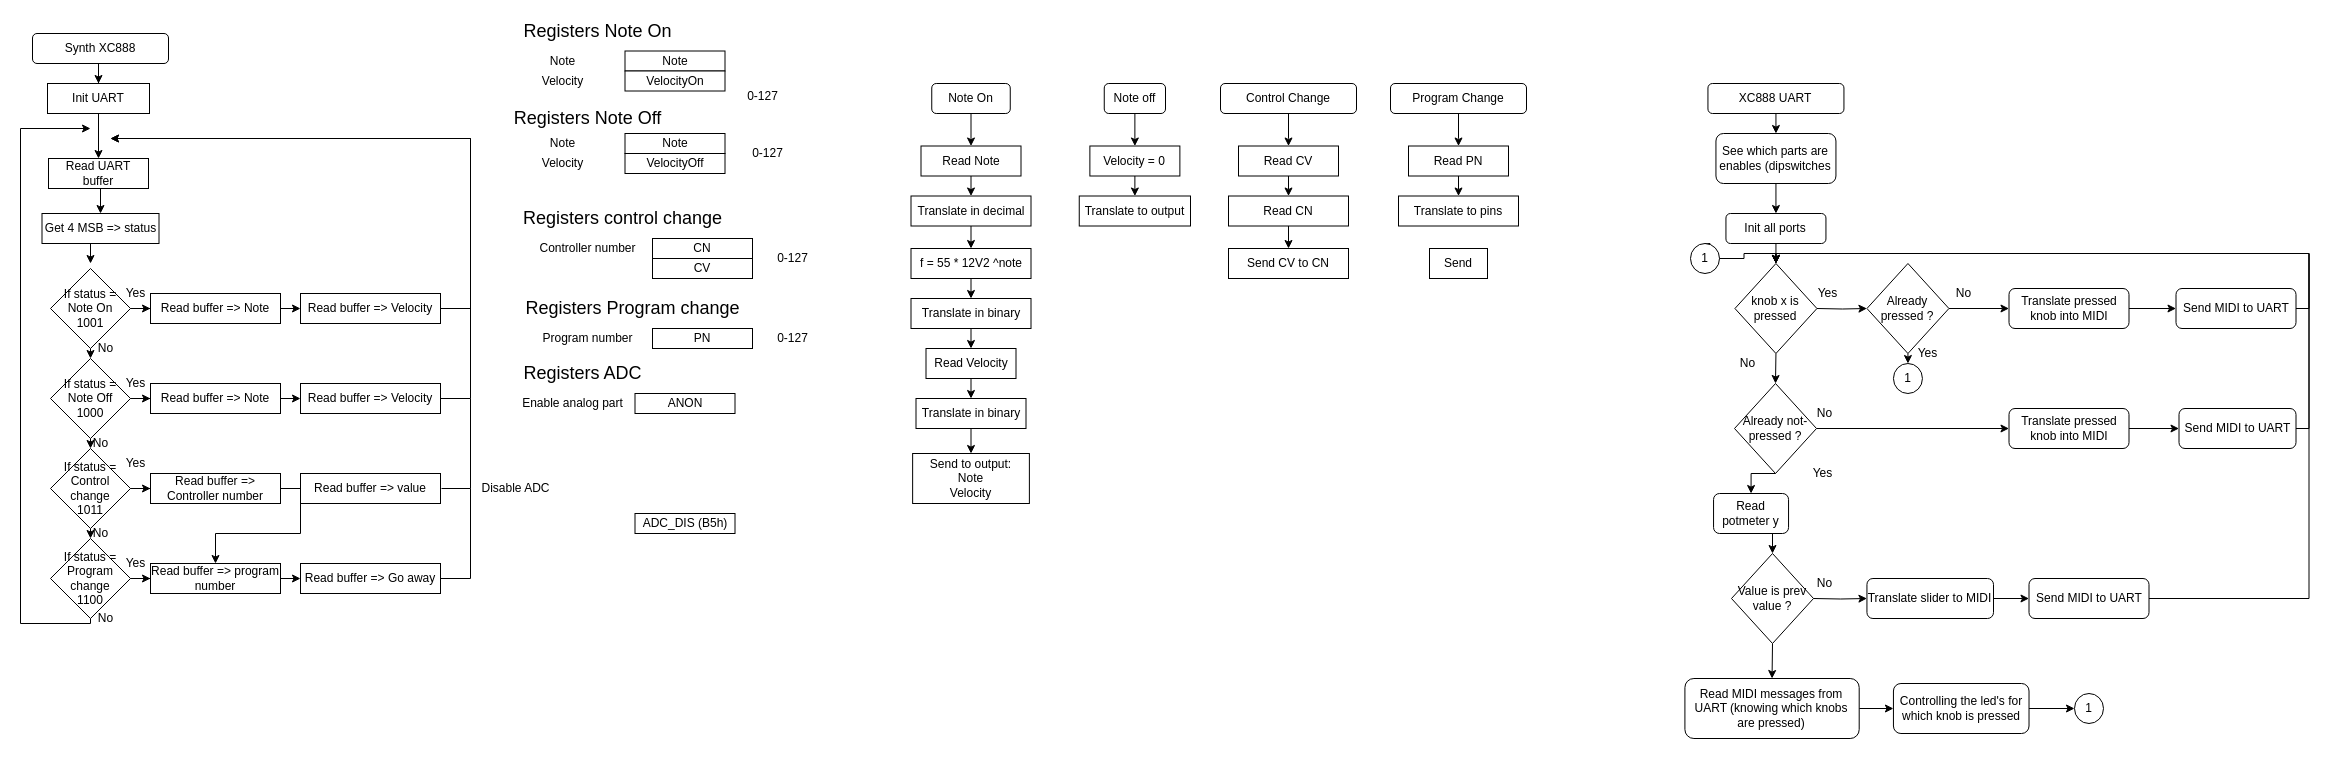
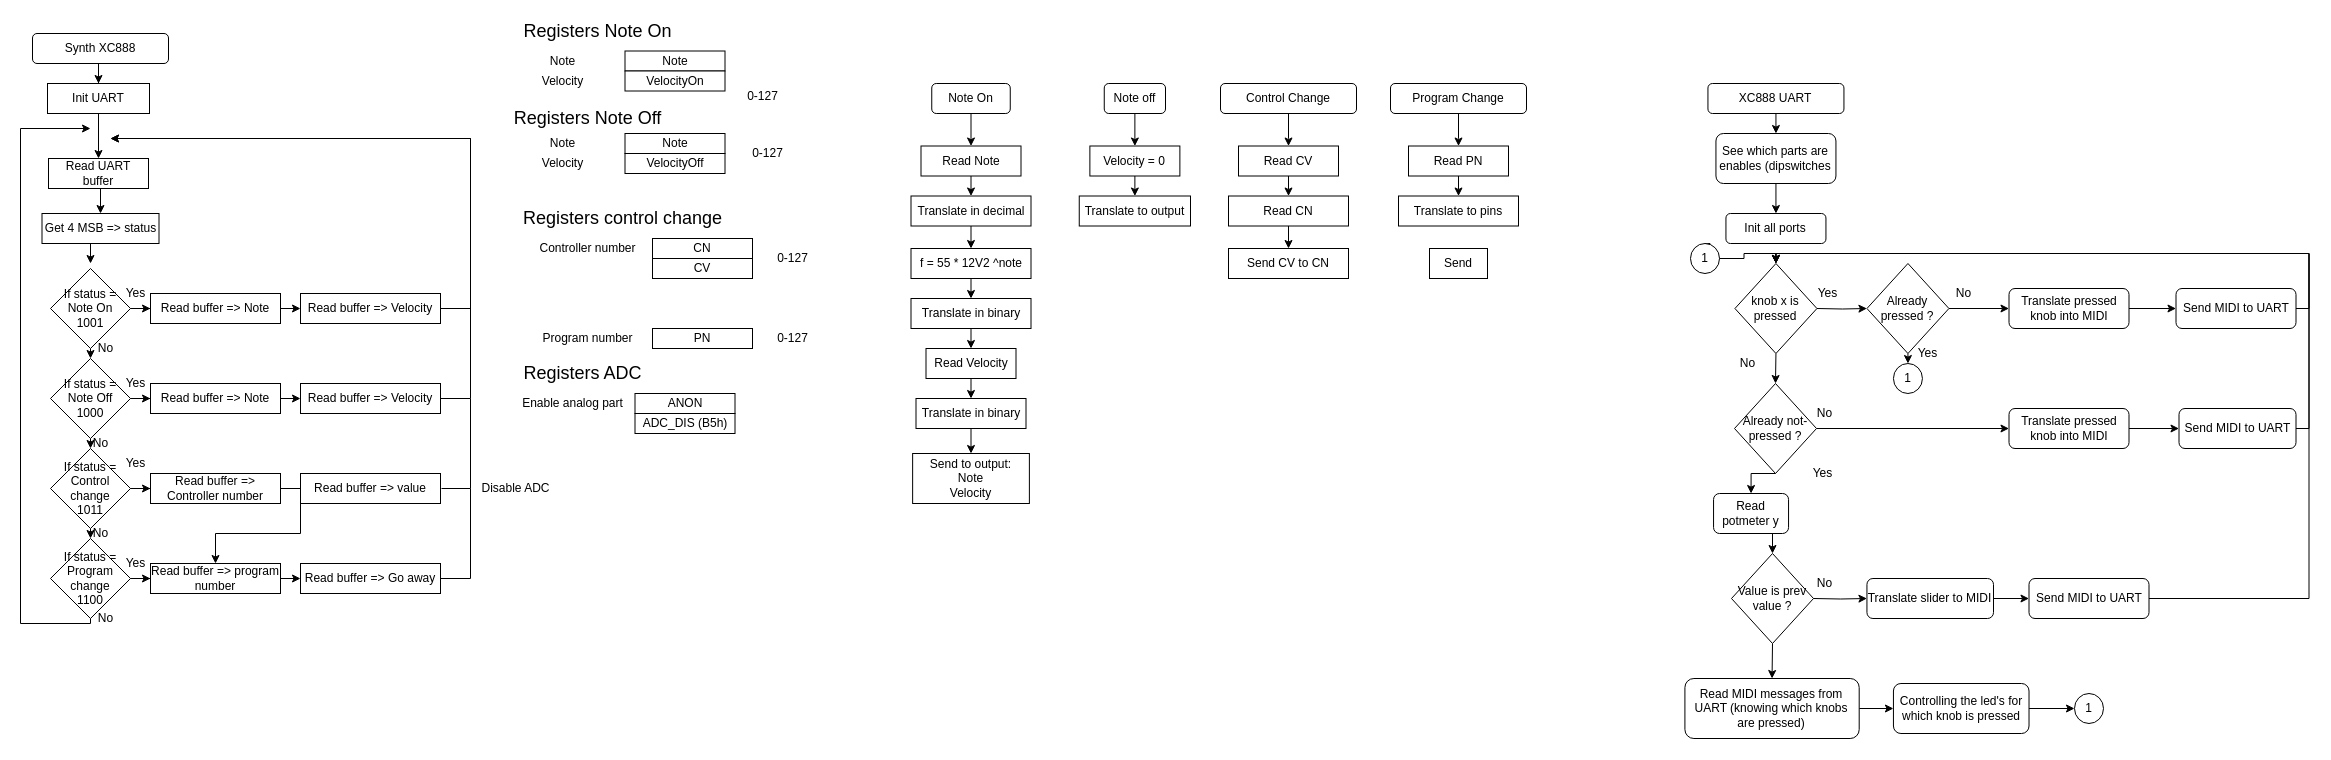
edge "Init all ports" -> "knob x is pressed": removed
node "Registers Program change": removed
node "ADC_DIS (B5h)": moved (685, 524) -> (685, 424)
